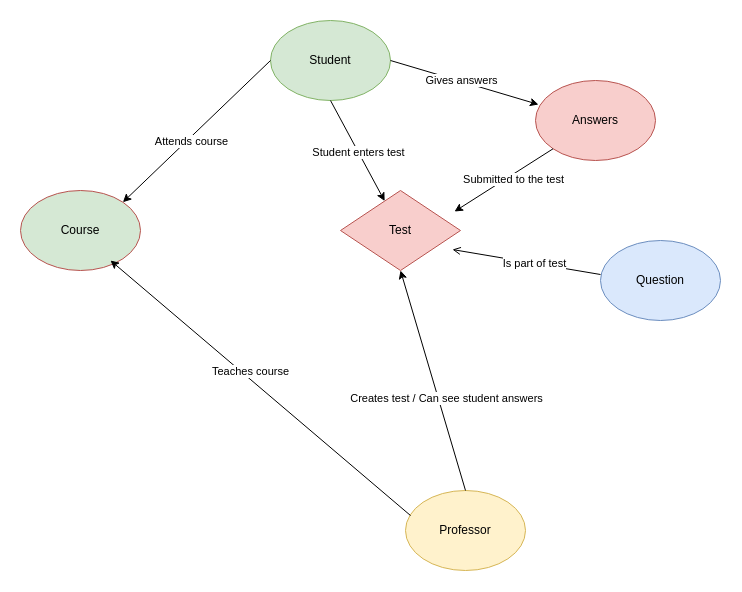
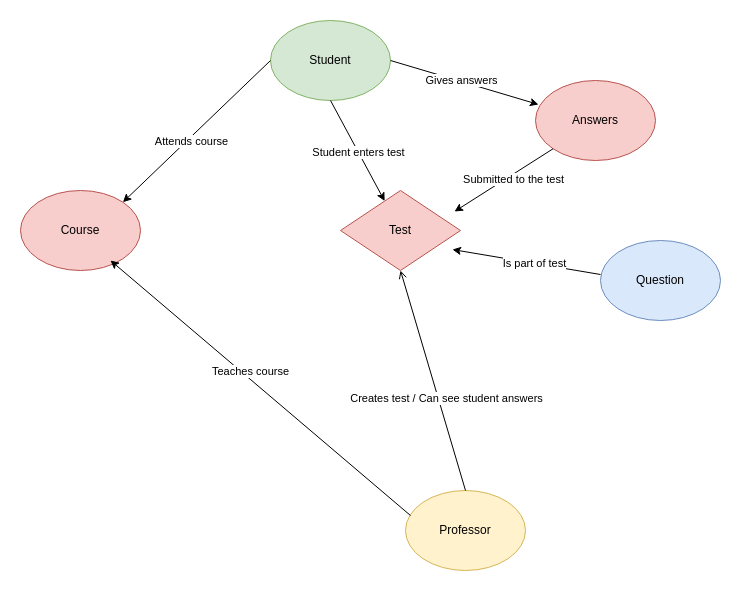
node "Course": fillcolor #d5e8d4 -> #f8cecc
edge "Question" -> "Test": arrowhead open -> classic
edge "Professor" -> "Test": arrowhead classic -> open
